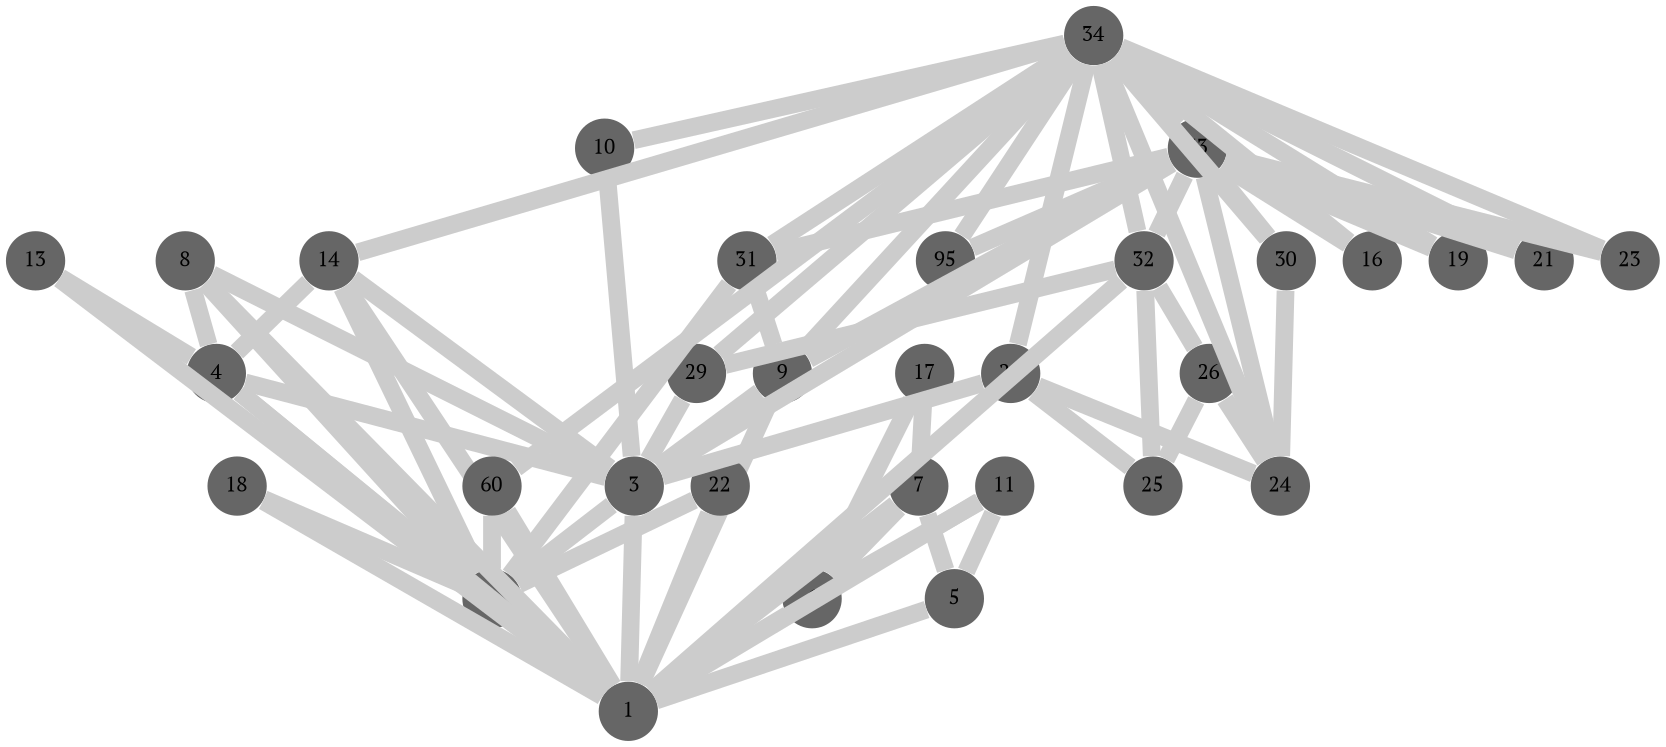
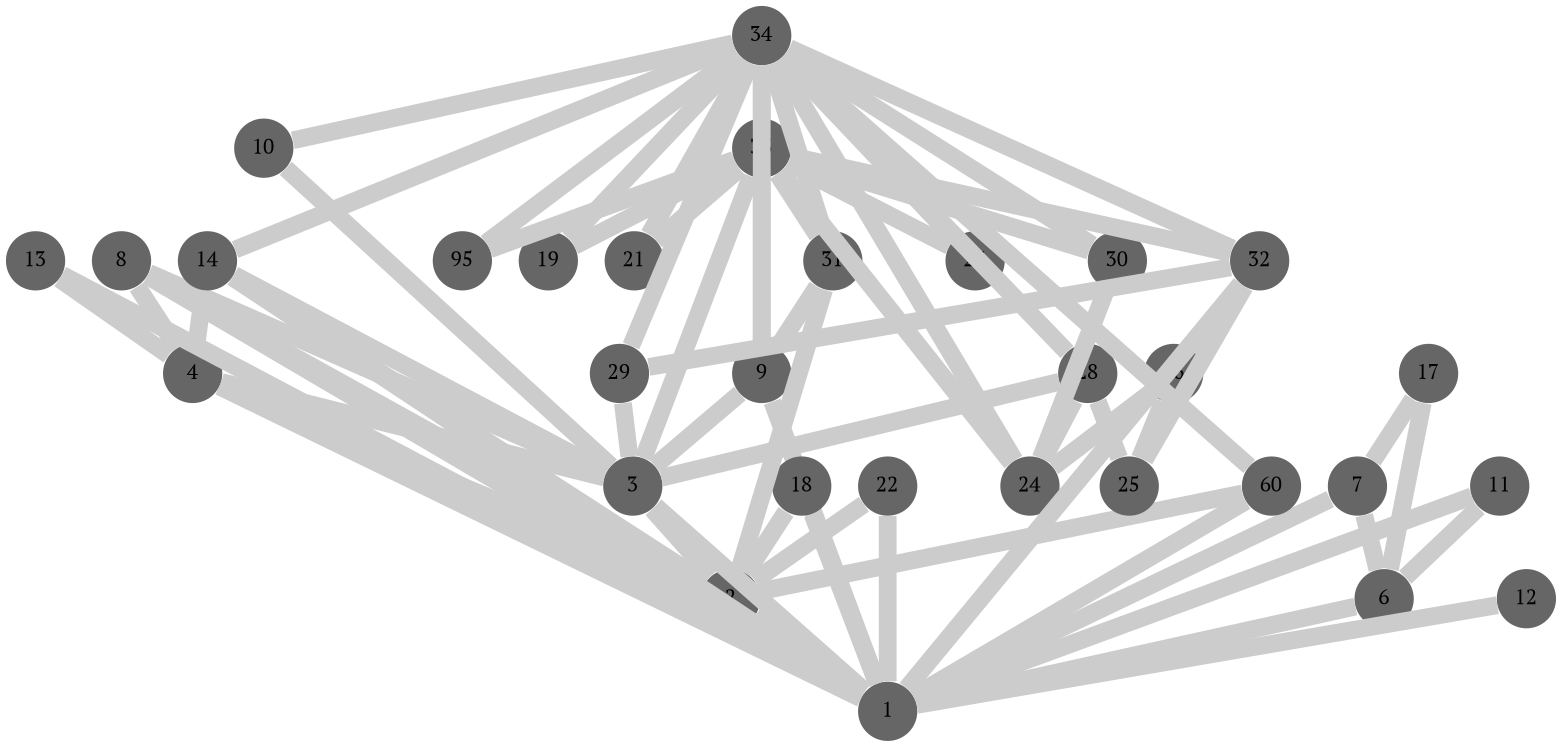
node "16": removed
node "5": removed
node "12": added
